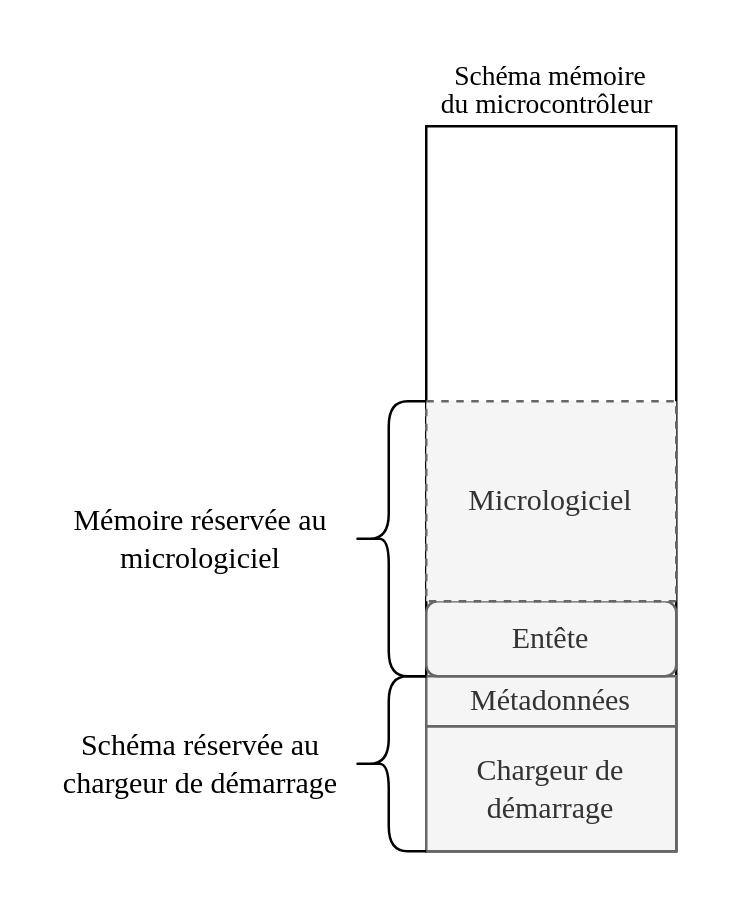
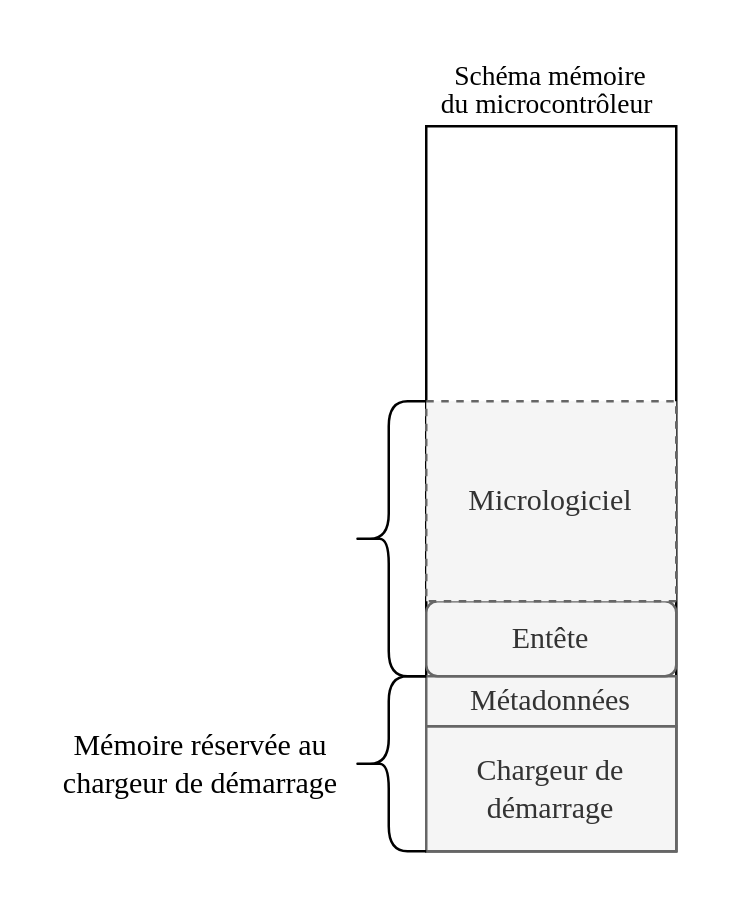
node "Mémoire réservée au micrologiciel": removed
node "Schéma réservée au chargeur de démarrage": label "Schéma réservée au chargeur de démarrage" -> "Mémoire réservée au chargeur de démarrage"
